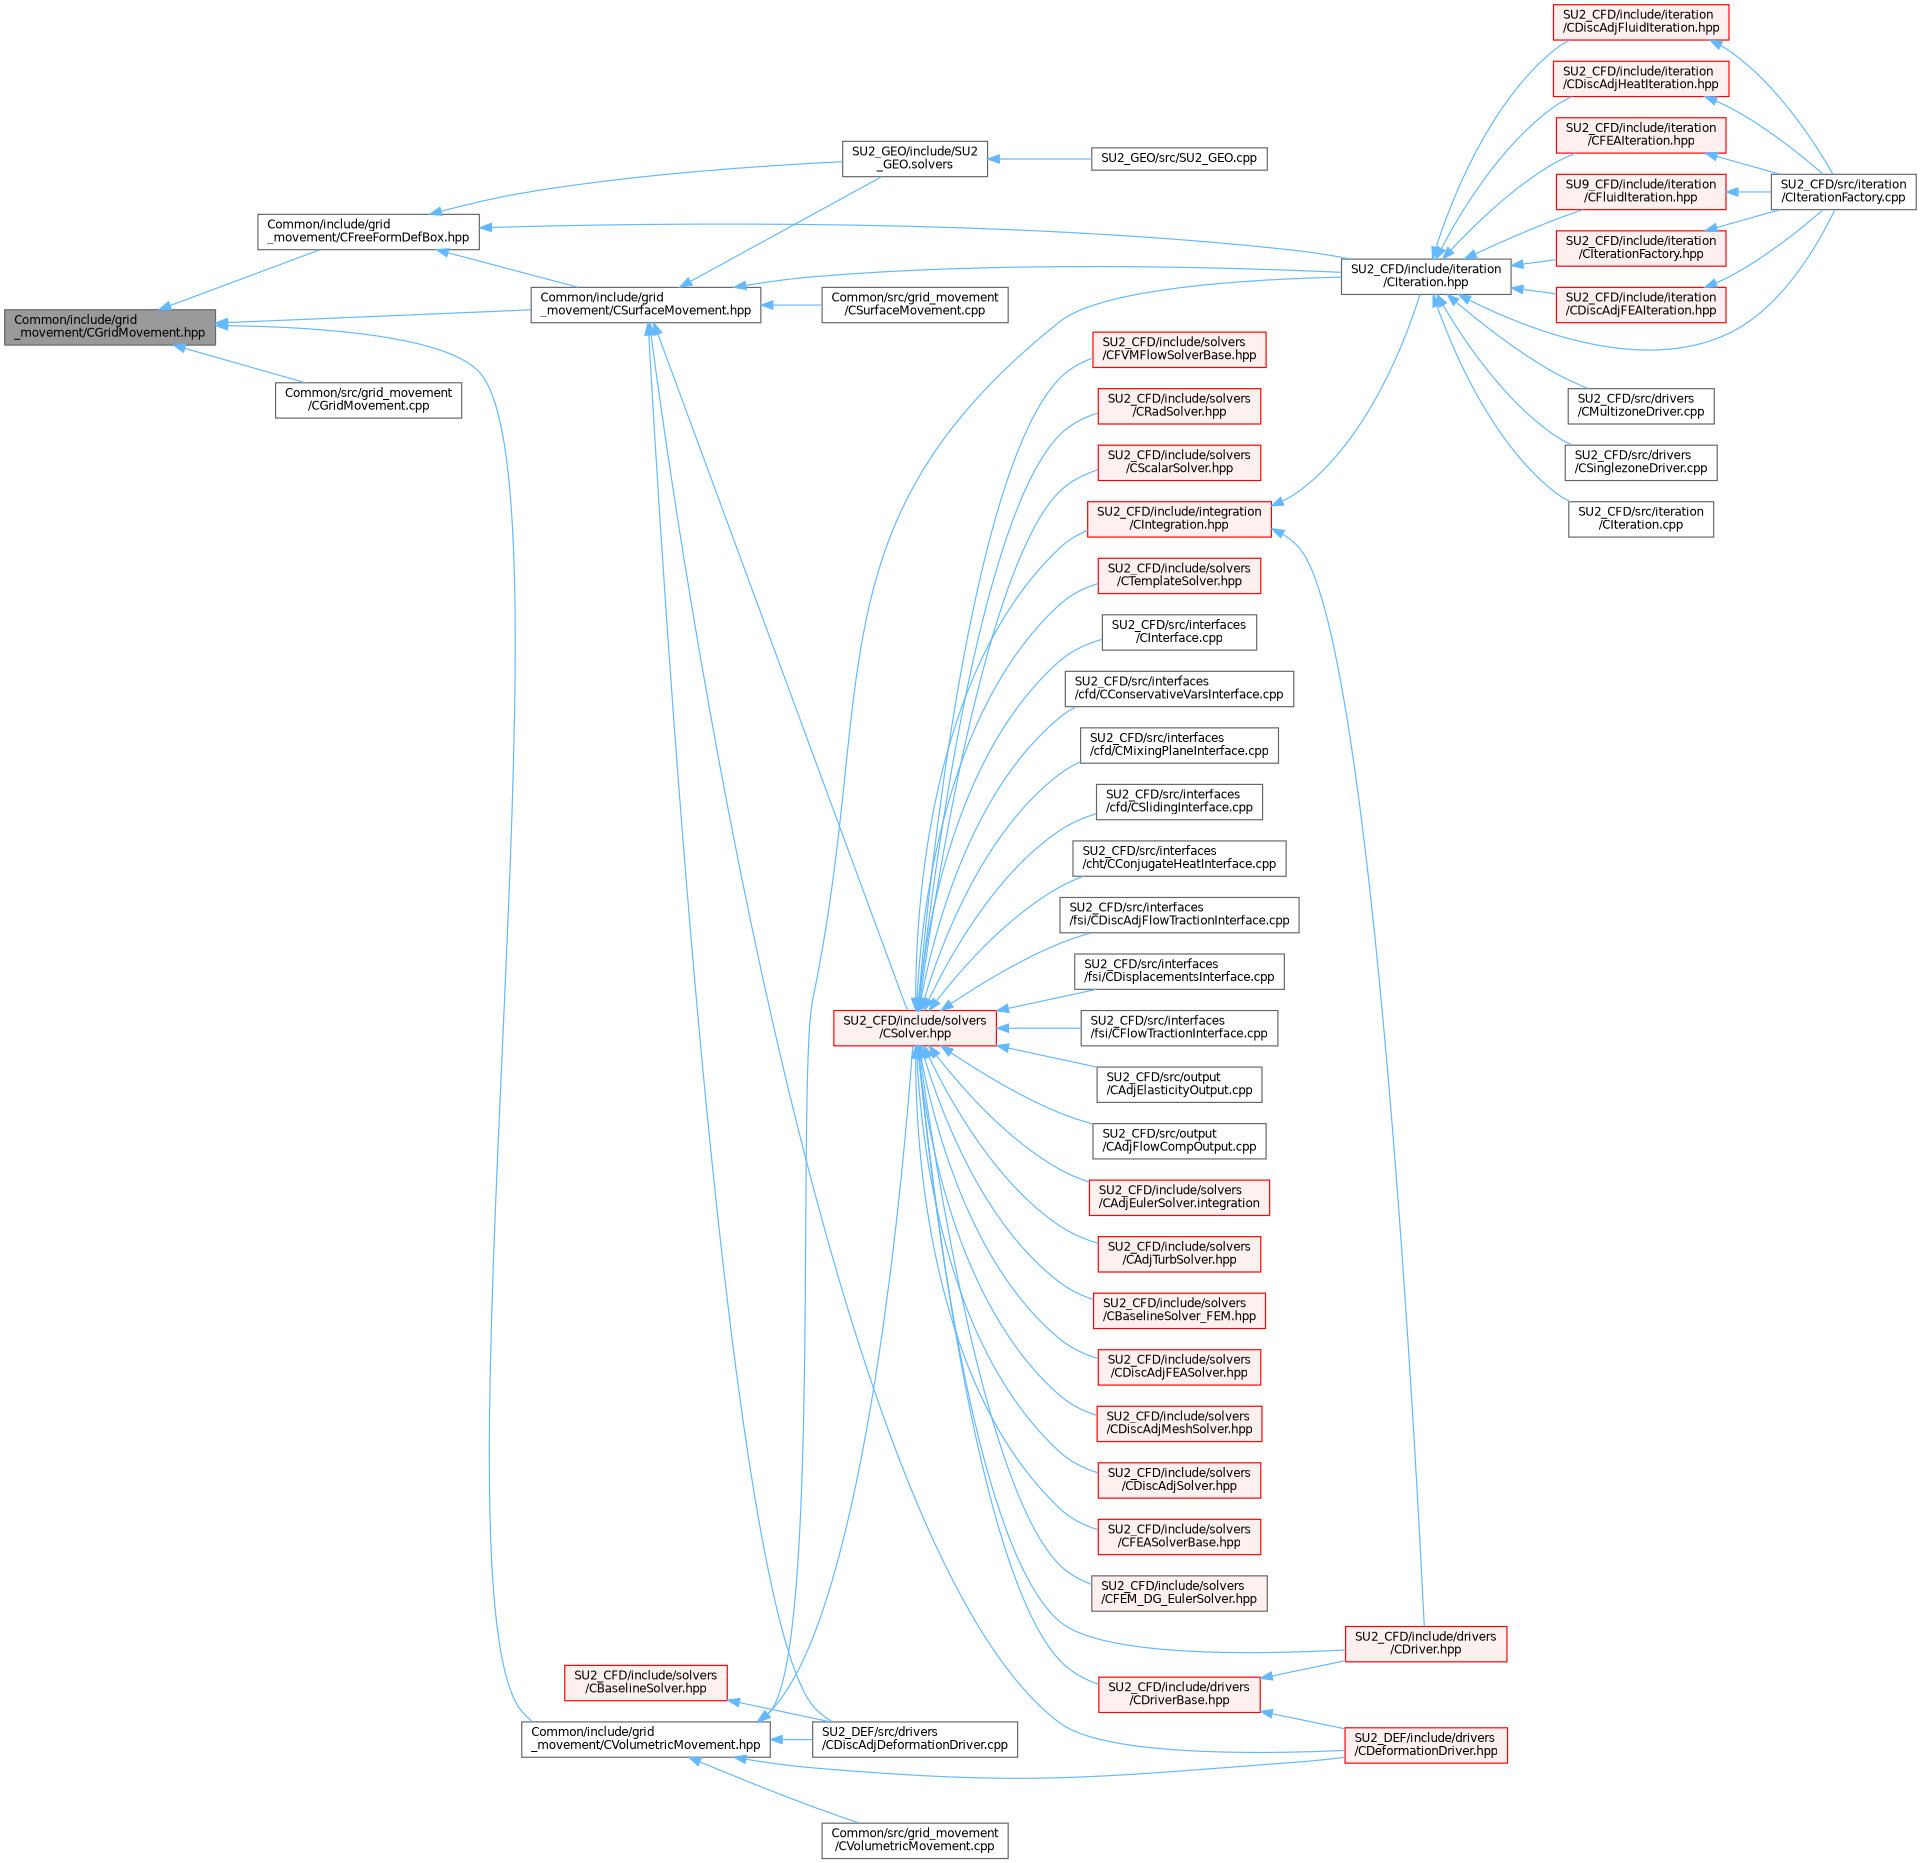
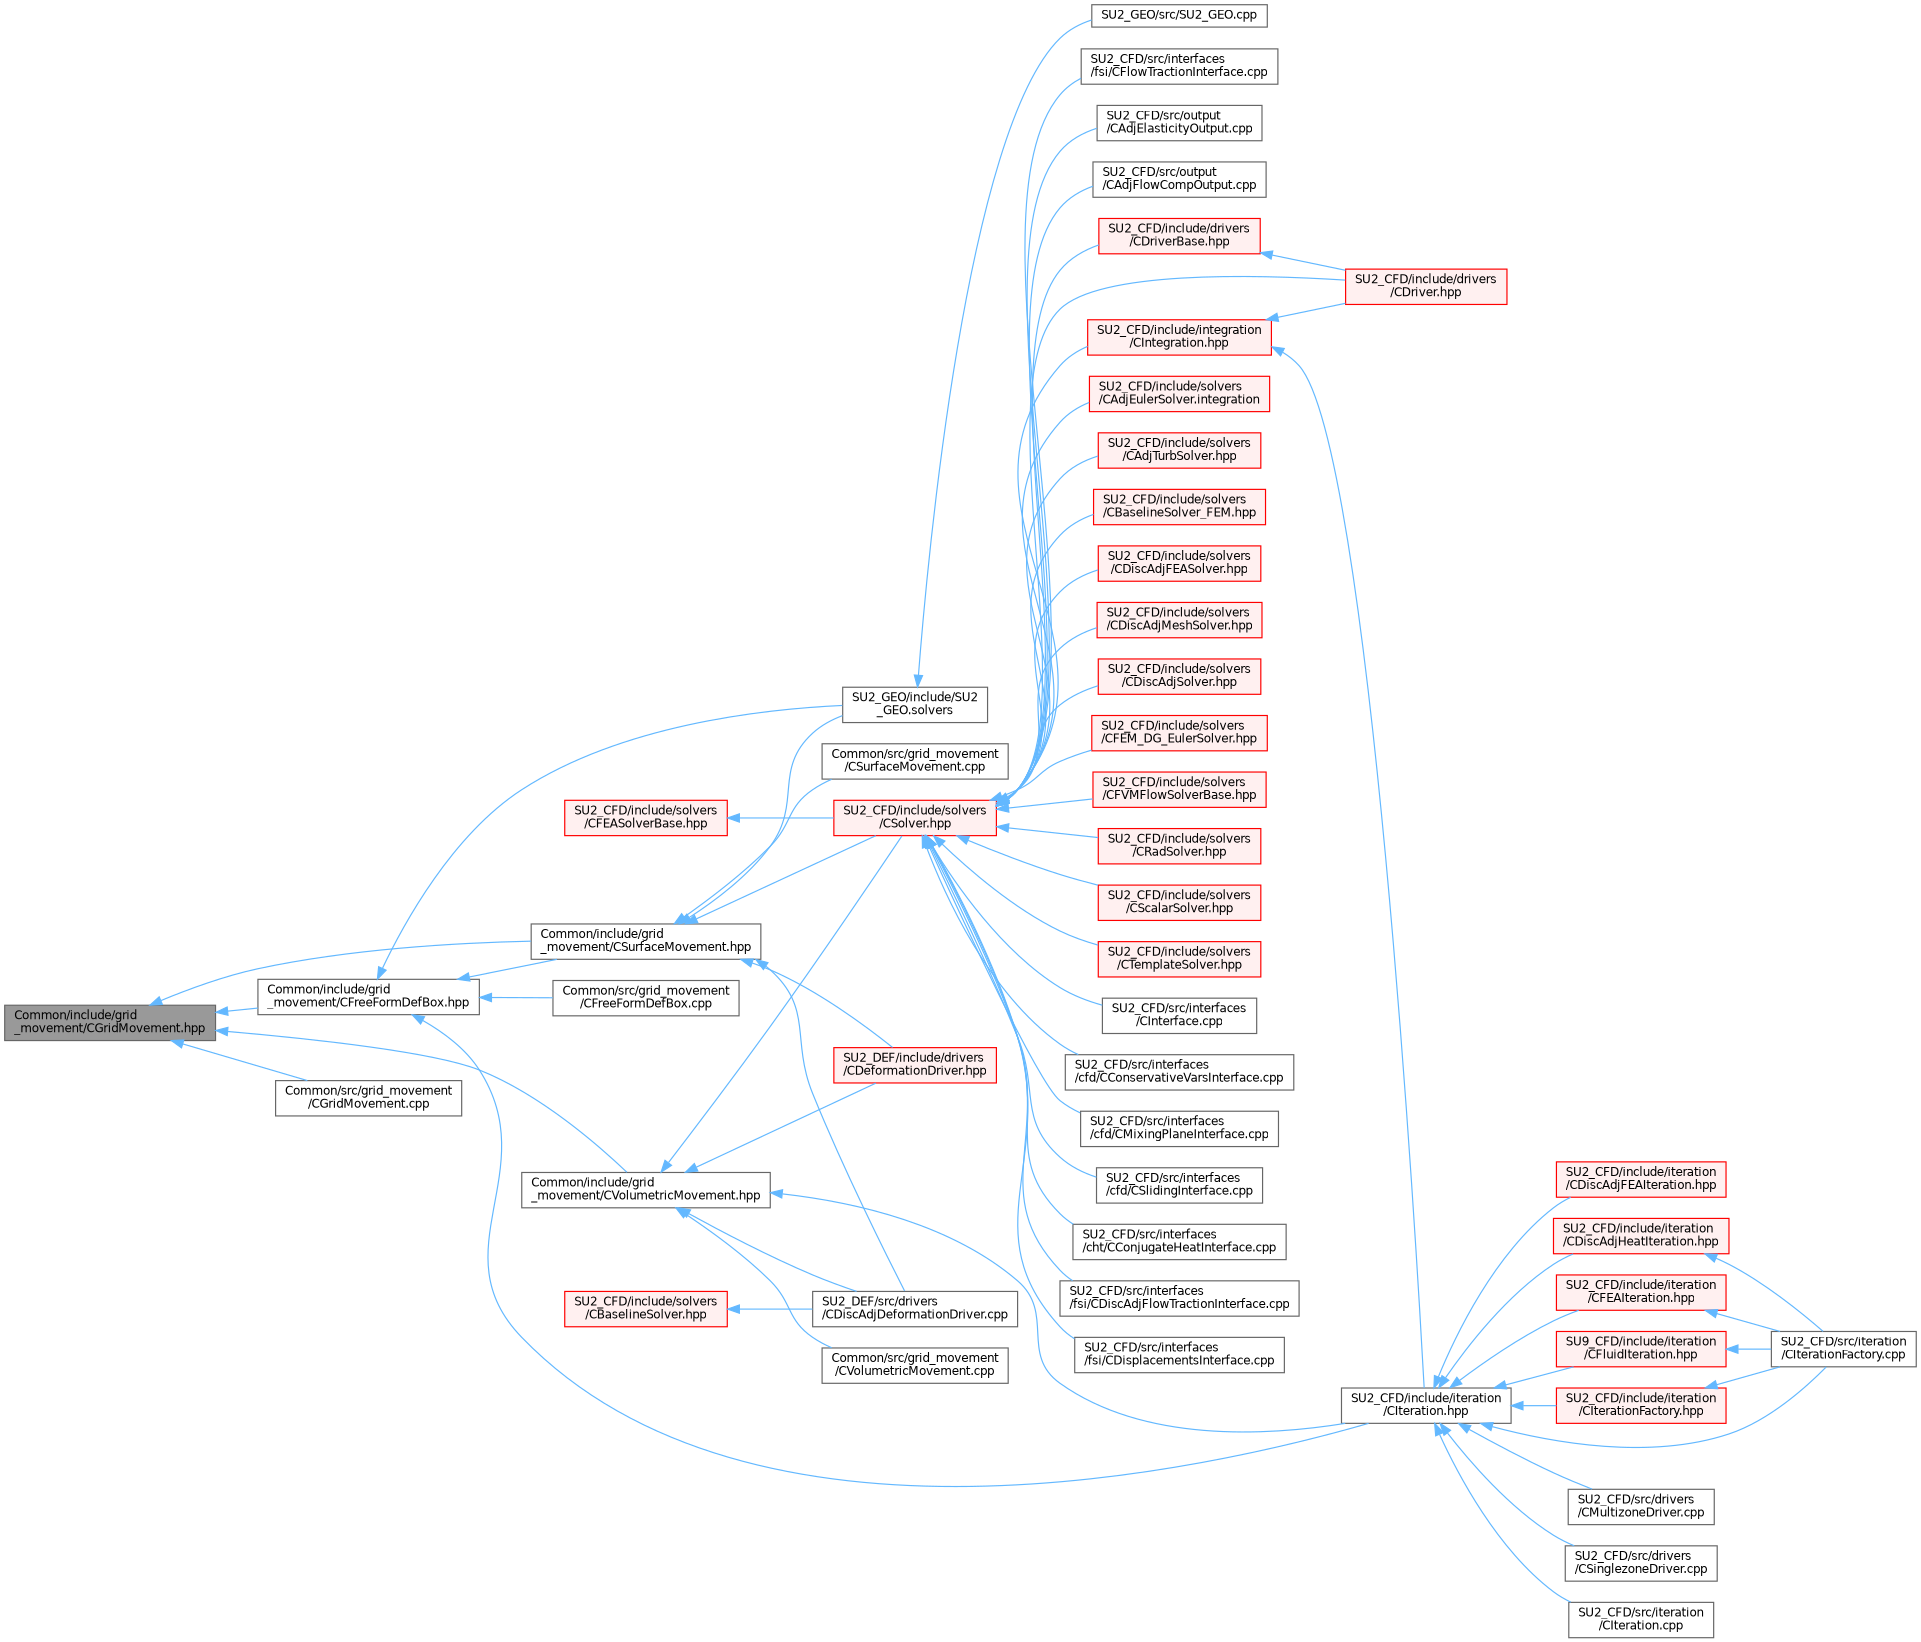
node "SU2_CFD/include/iteration /CDiscAdjFluidIteration.hpp": removed
edge "SU2_CFD/src/iteration /CIterationFactory.cpp" -> "SU2_CFD/include/iteration /CDiscAdjFEAIteration.hpp": removed
edge "SU2_CFD/include/iteration /CIteration.hpp" -> "Common/include/grid _movement/CSurfaceMovement.hpp": removed
node "Common/src/grid_movement /CFreeFormDefBox.cpp": added
edge "SU2_CFD/include/solvers /CFEASolverBase.hpp" -> "SU2_CFD/include/solvers /CSolver.hpp": reversed
node "SU2_CFD/include/solvers /CFEM_DG_EulerSolver.hpp": color grey40 -> red
edge "SU2_DEF/include/drivers /CDeformationDriver.hpp" -> "SU2_CFD/include/drivers /CDriverBase.hpp": removed
